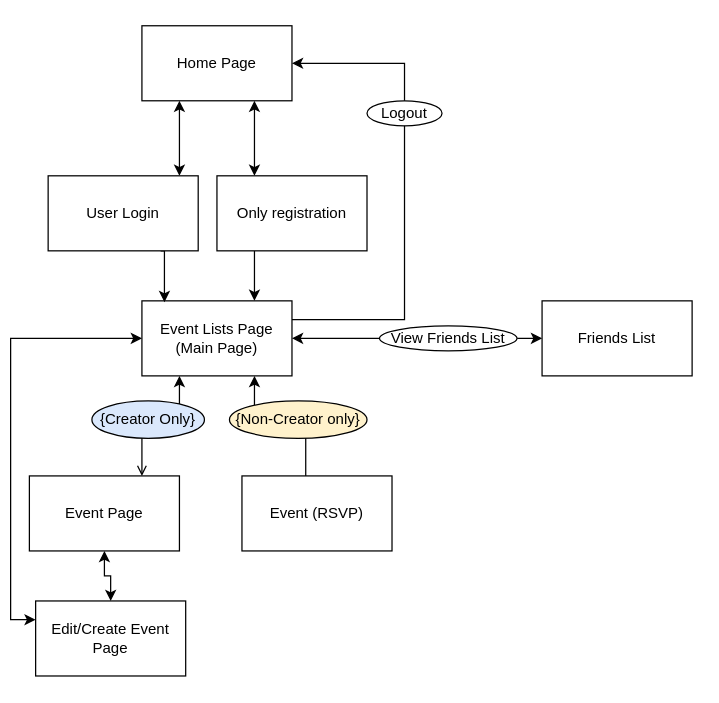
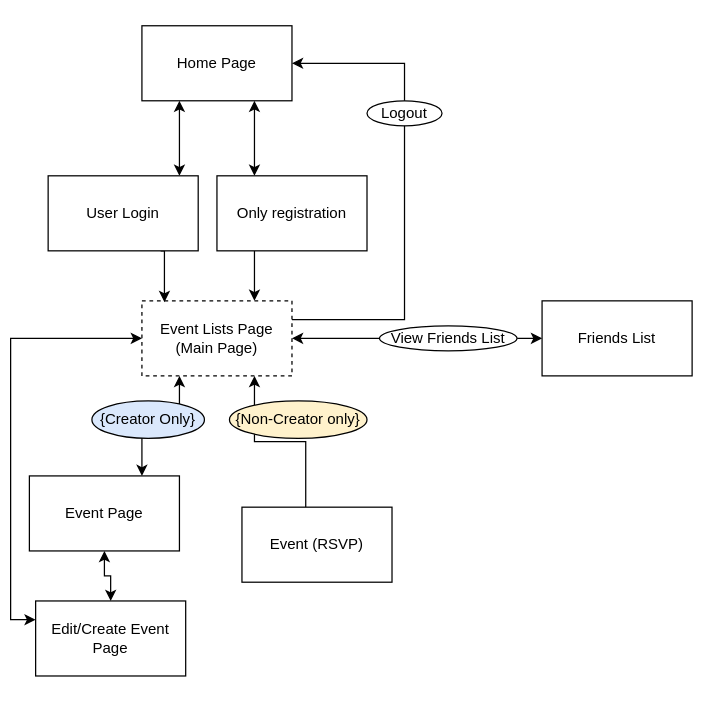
node "Event Lists Page (Main Page)": style solid -> dashed
edge "Event Lists Page (Main Page)" -- "Event Page": arrowhead open -> classic
node "Event (RSVP)": moved (317, 513) -> (317, 544)
